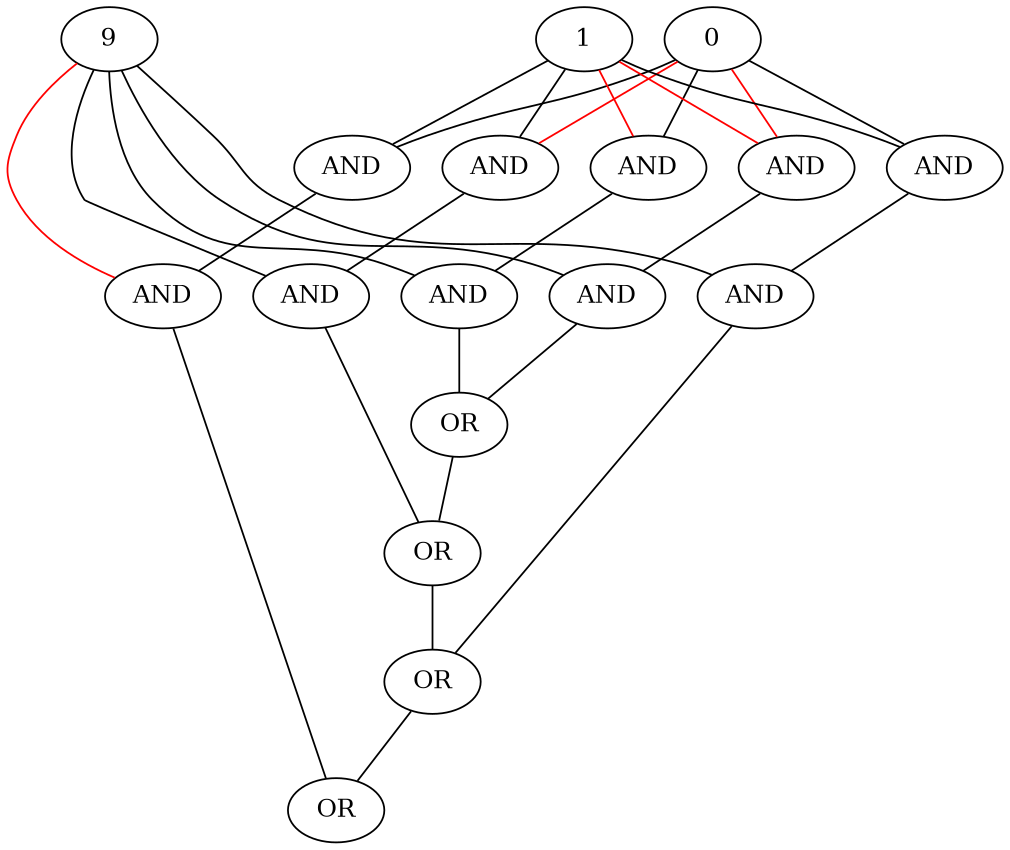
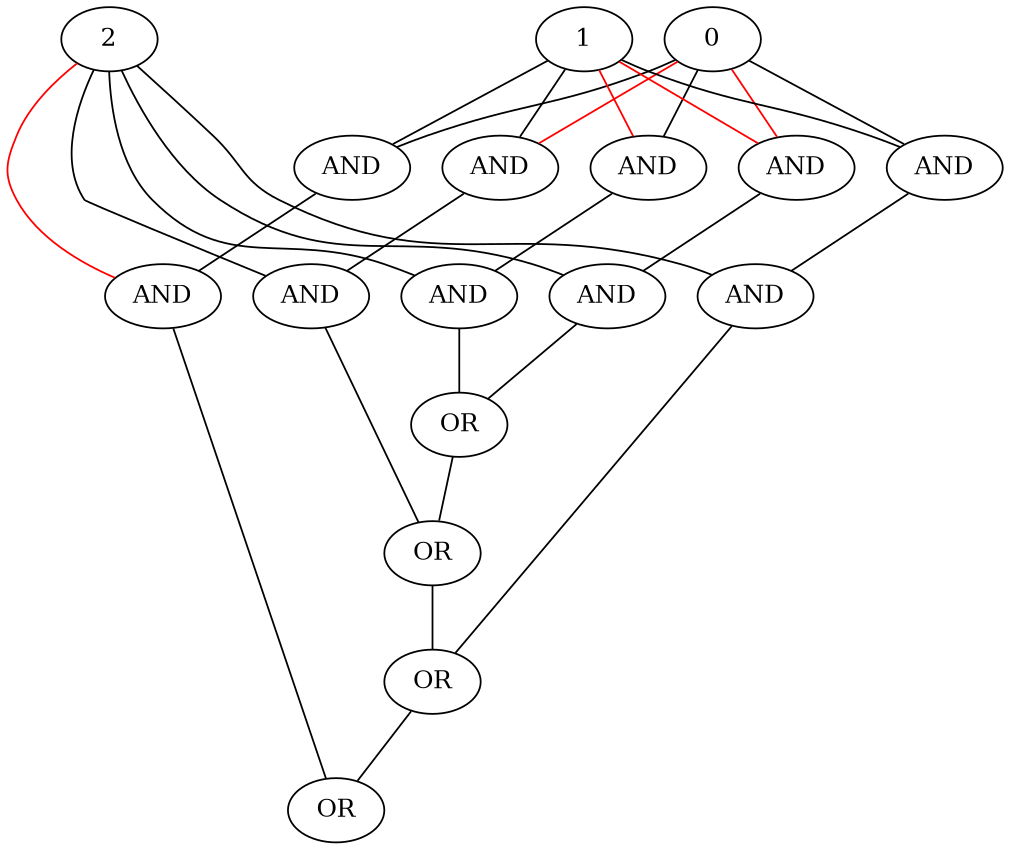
node "9": label "9" -> "2"
